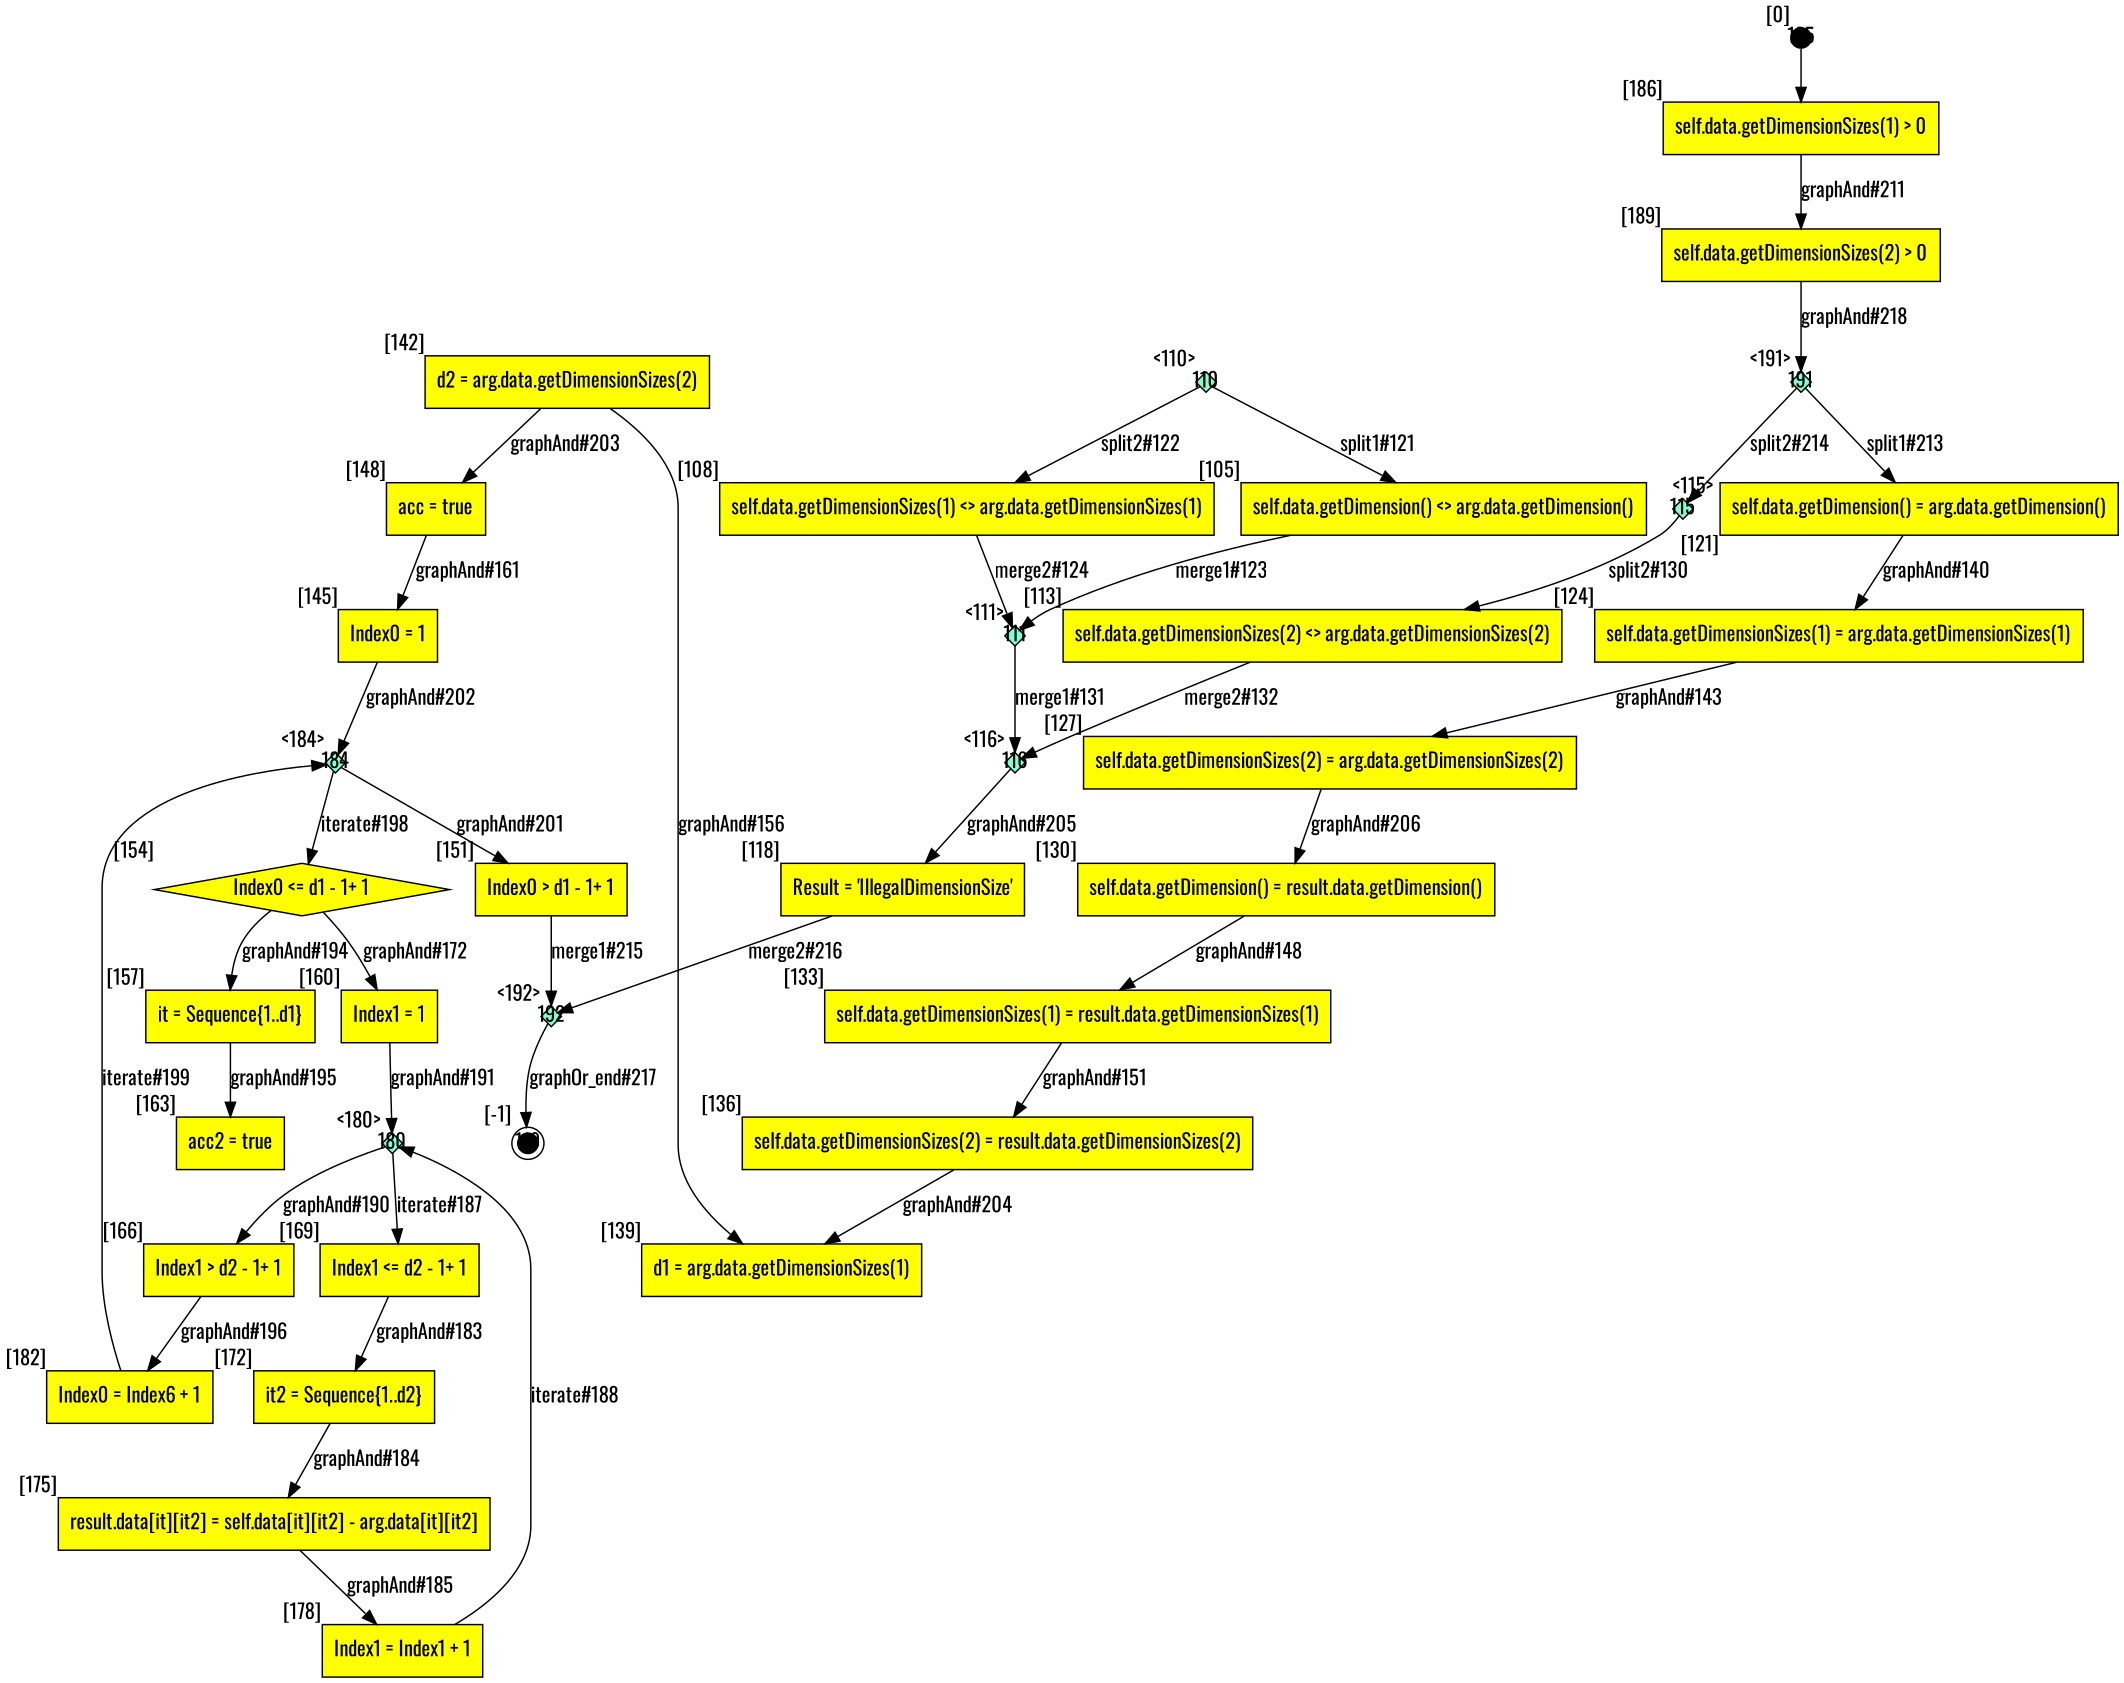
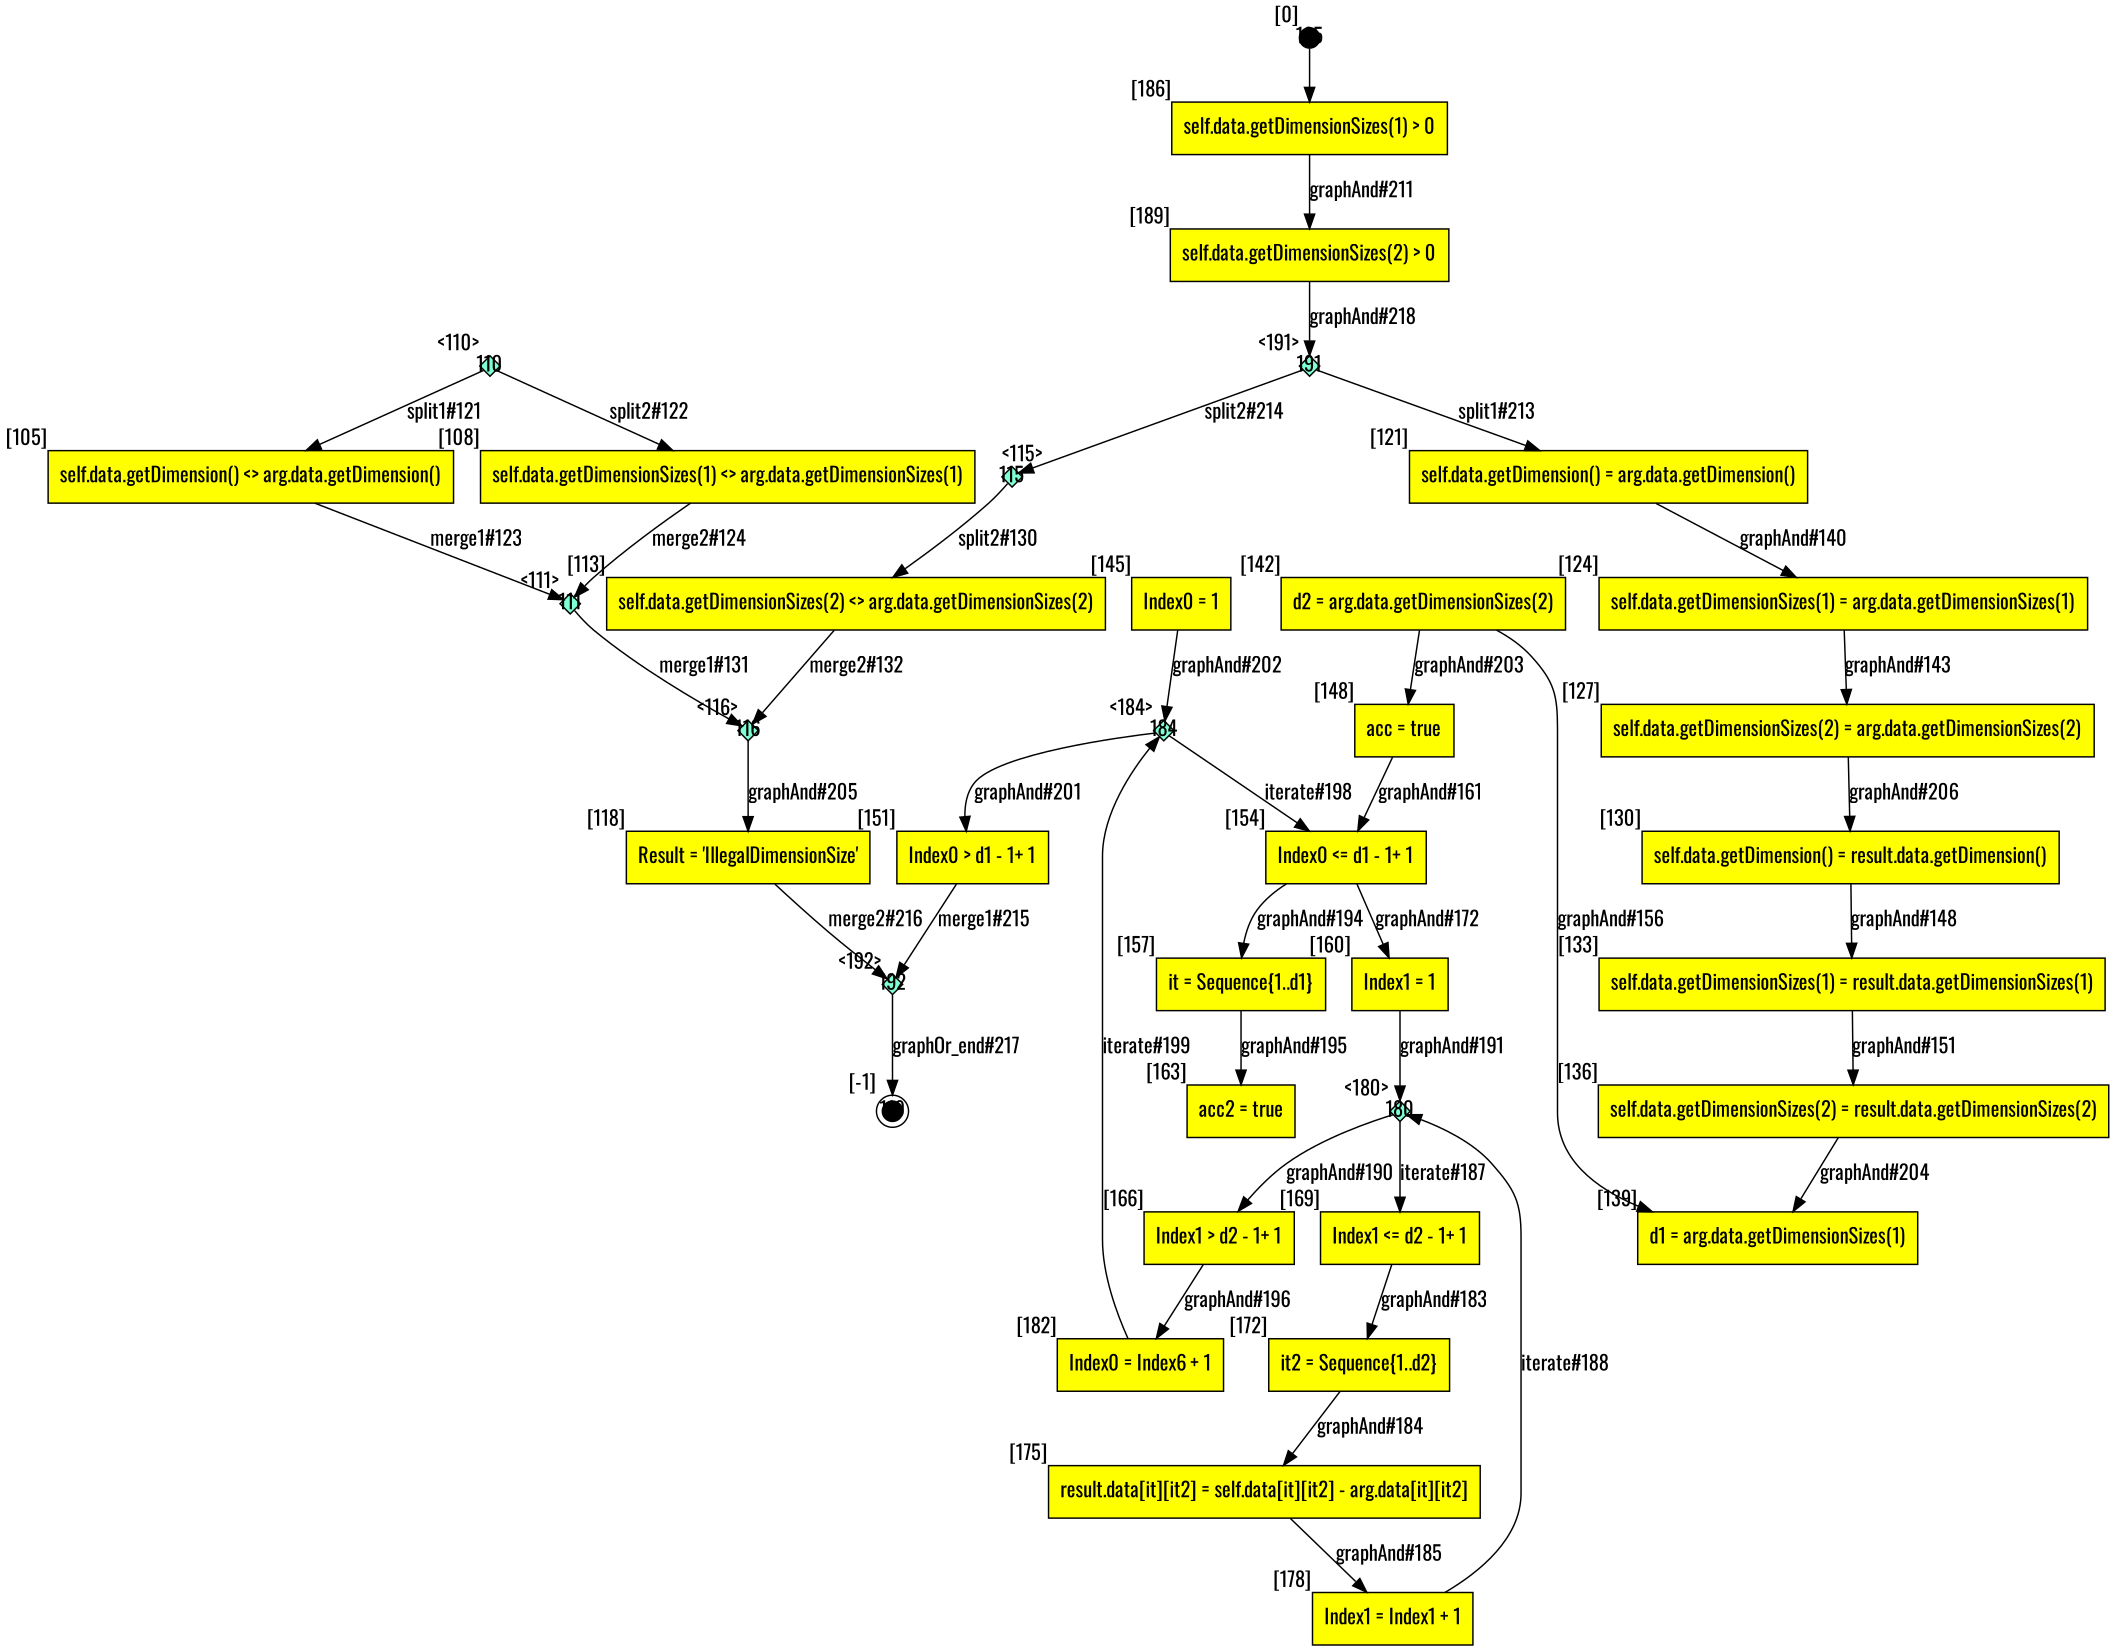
edge "acc = true [148]" -> "Index0 = 1 [145]": now "acc = true [148]" -> "Index0 <= d1 - 1+ 1 [154]"
node "Index0 <= d1 - 1+ 1 [154]": shape diamond -> box
